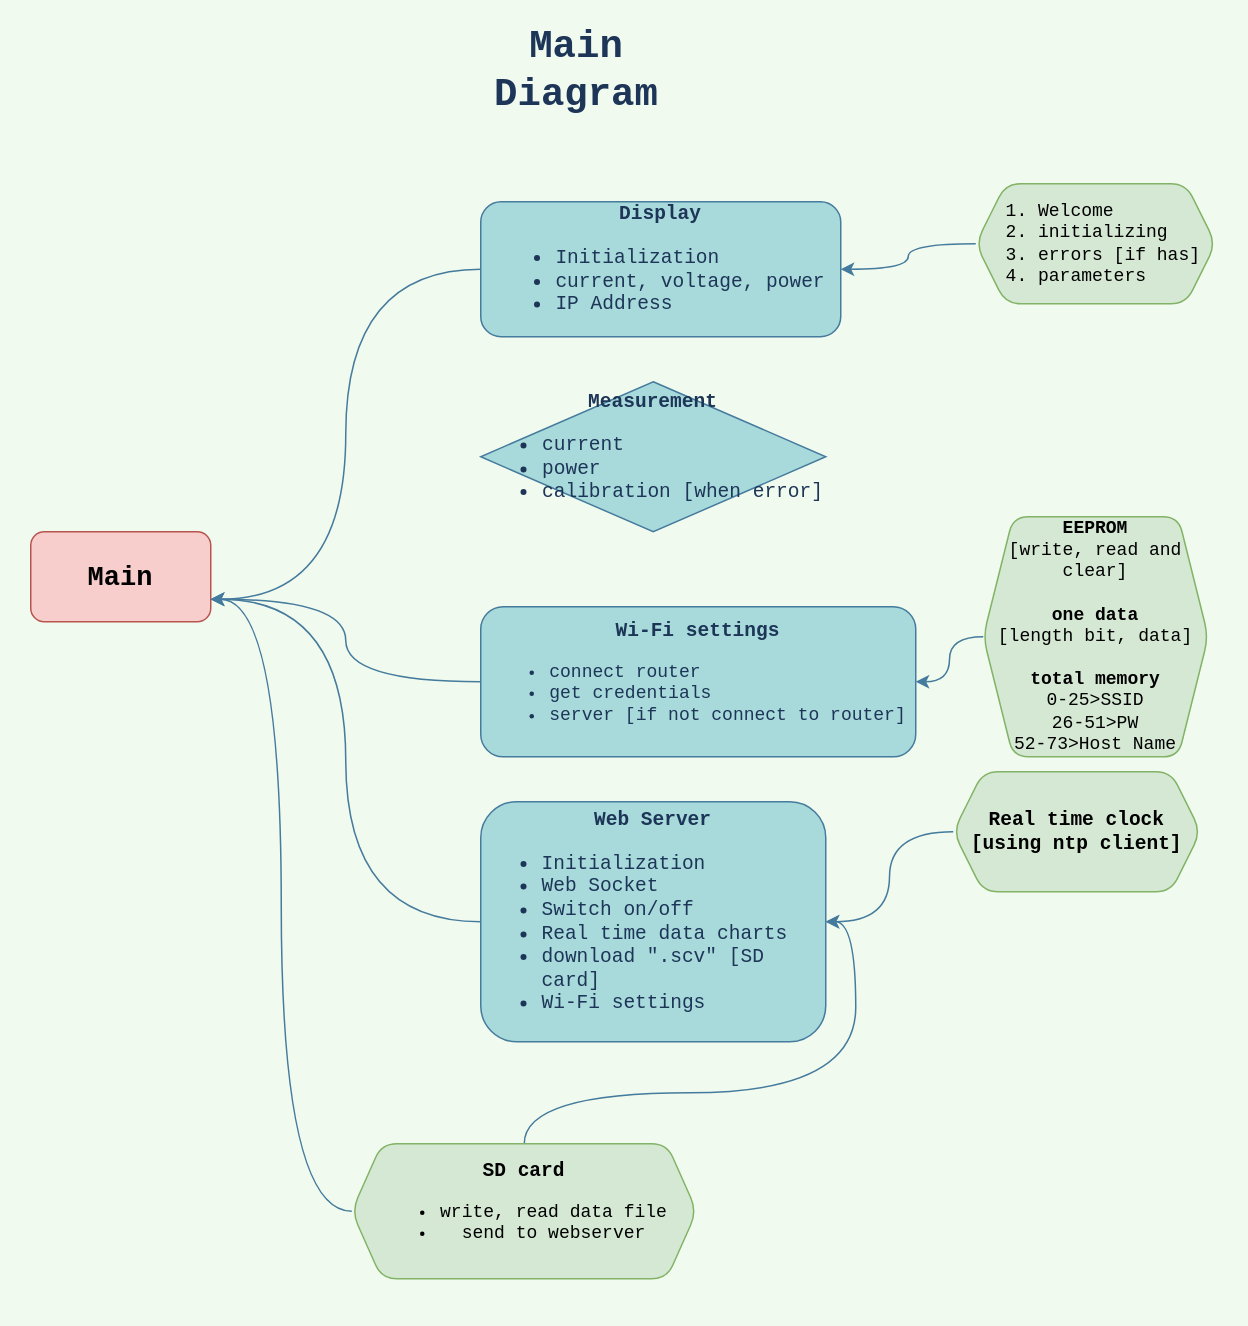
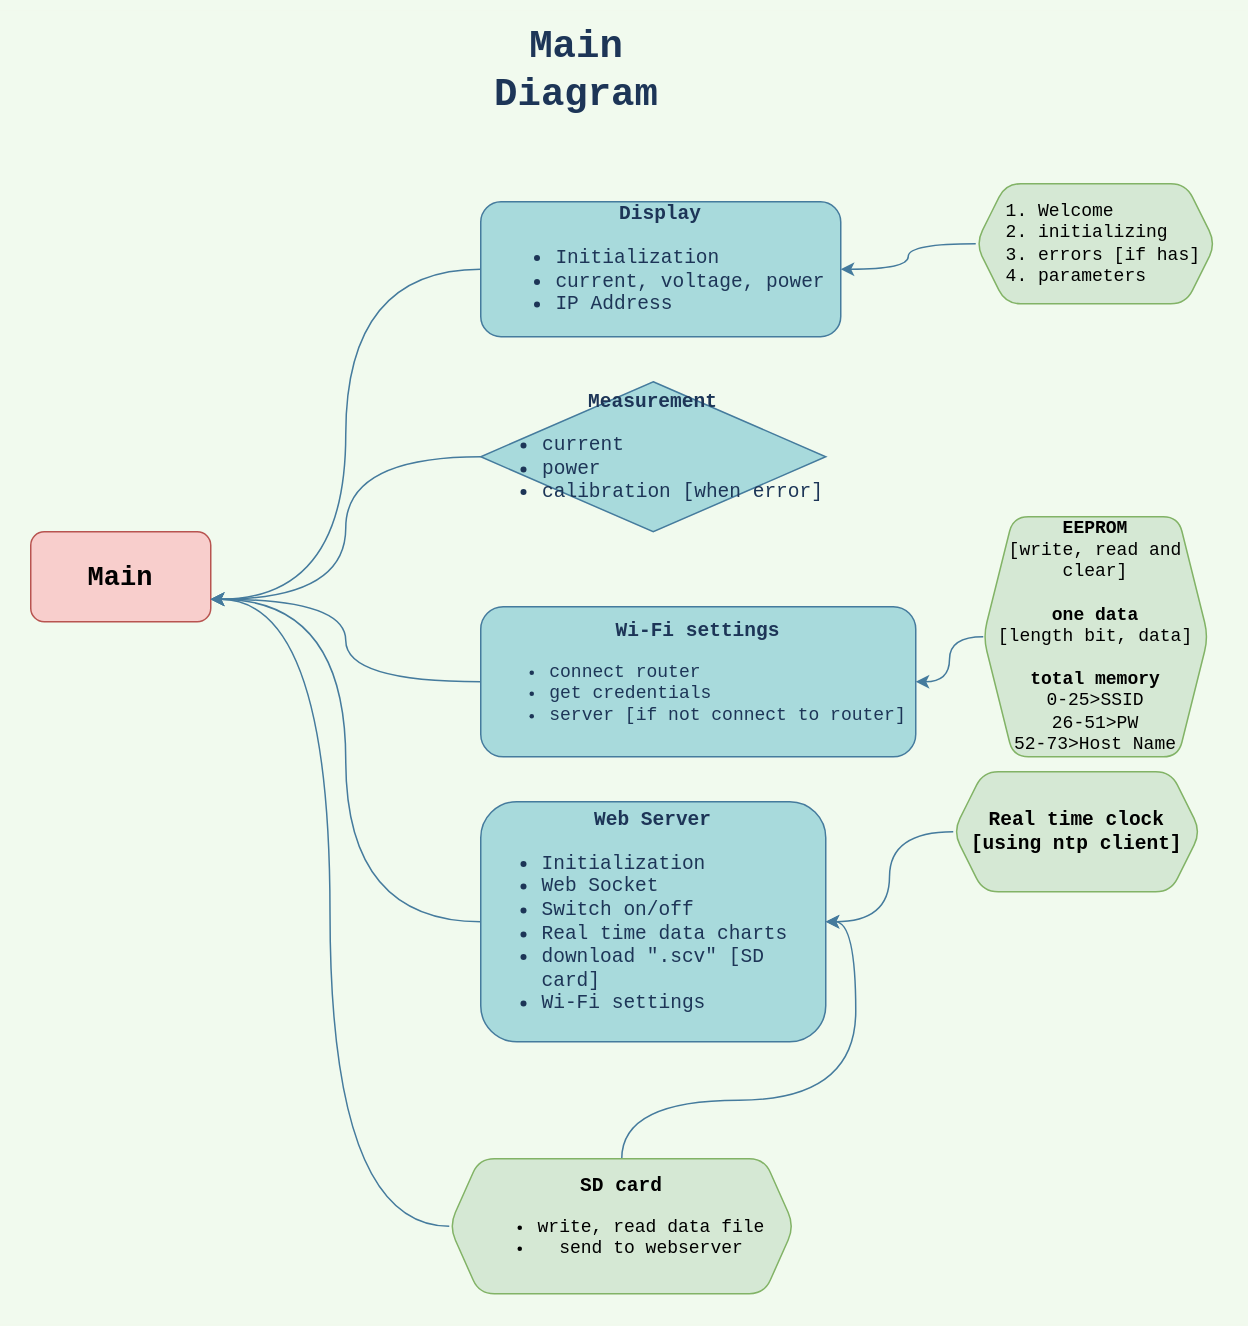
edge "Measurement current power calibration [when error]" -> "Main": added
node "SD card write, read data file send to webserver": moved (524, 1211) -> (622, 1226)
